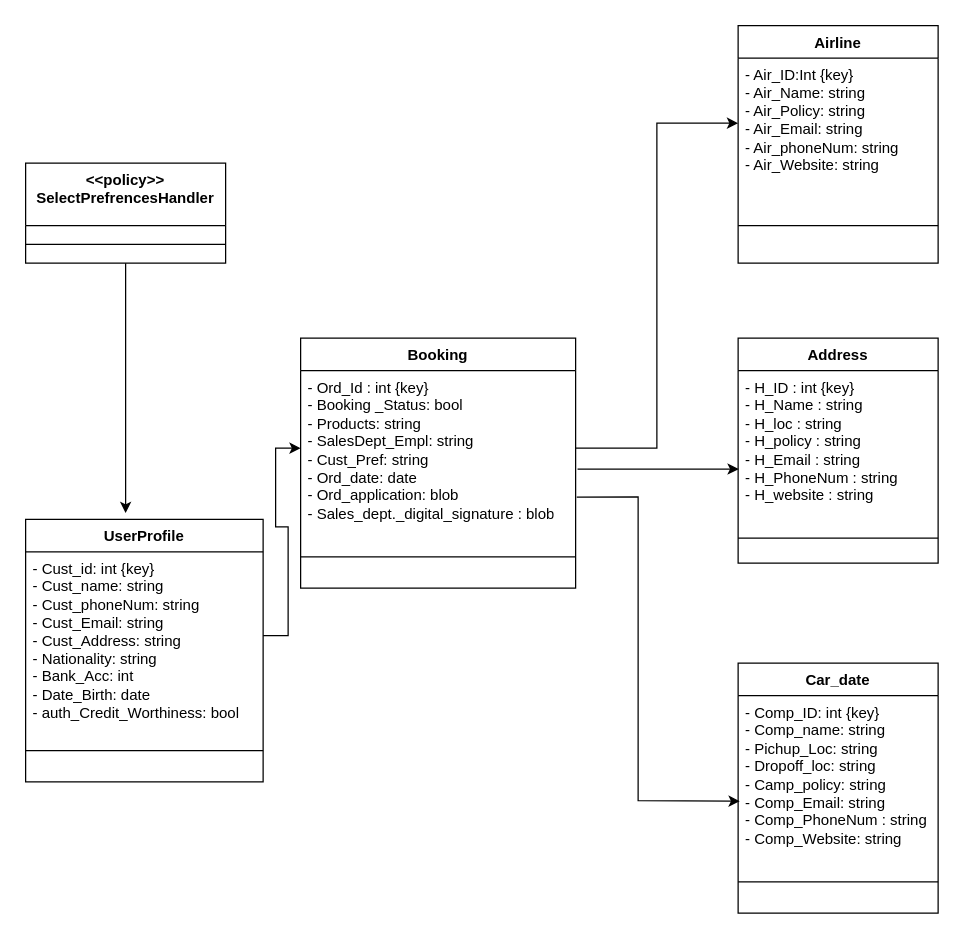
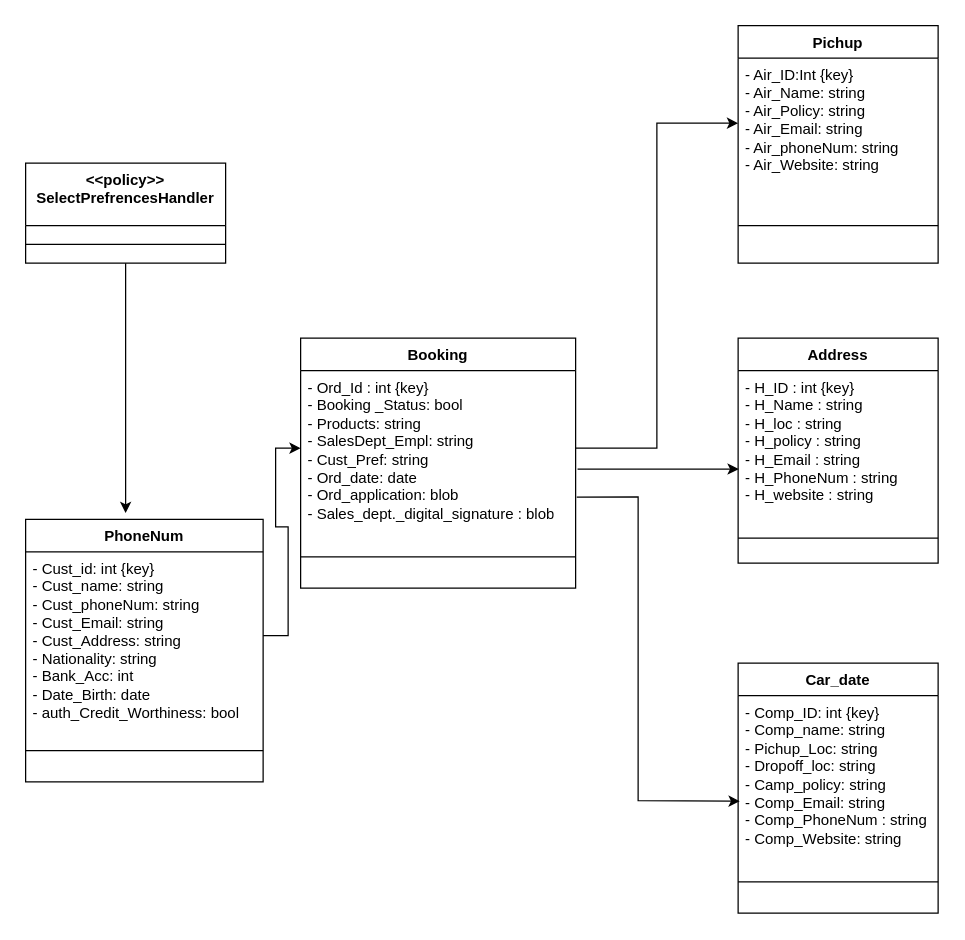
node "Airline": label "Airline" -> "Pichup"
node "UserProfile": label "UserProfile" -> "PhoneNum"
